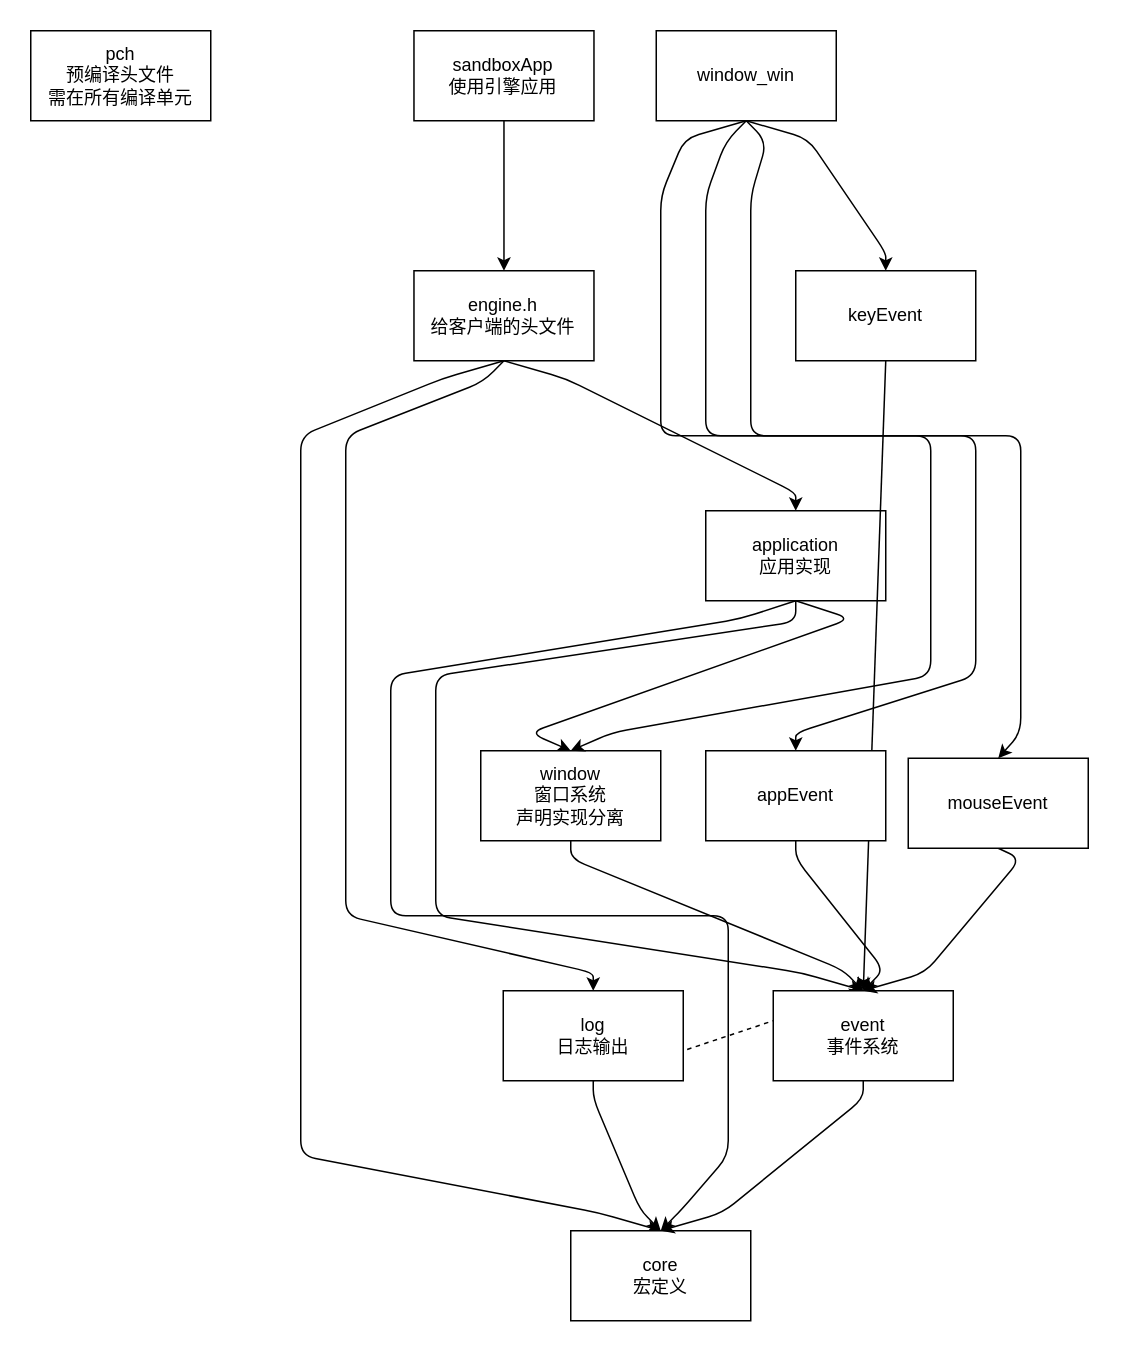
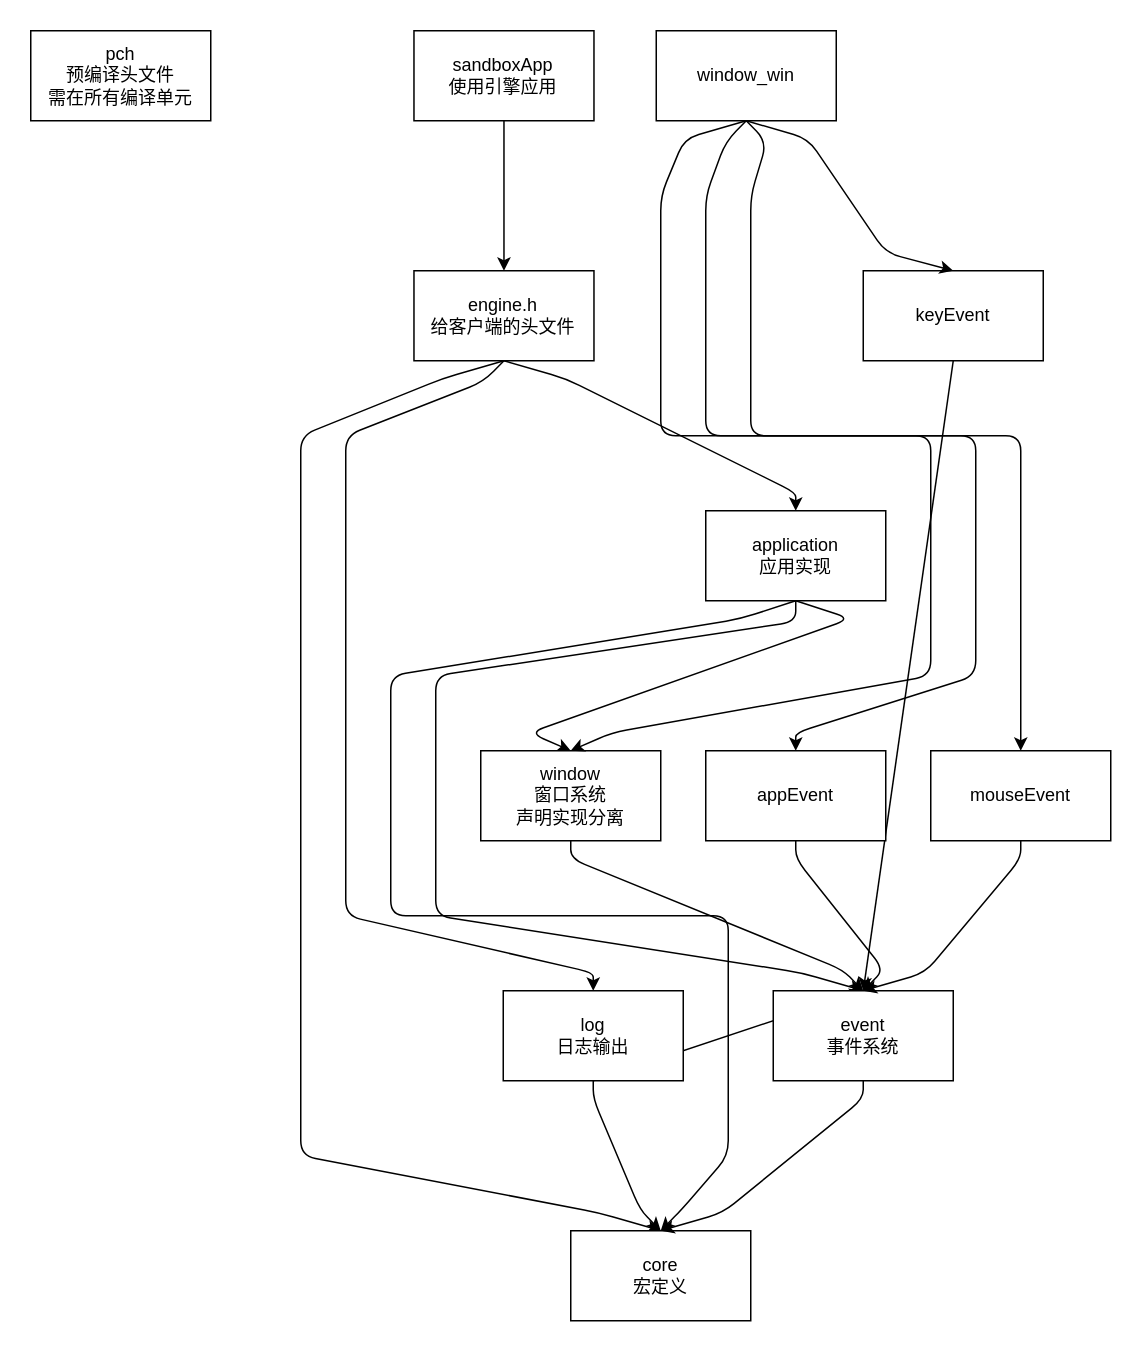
node "keyEvent": moved (886, 316) -> (953, 316)
node "mouseEvent": moved (998, 803) -> (1021, 796)
edge "log 日志输出" -> "event 事件系统": style dashed -> solid
